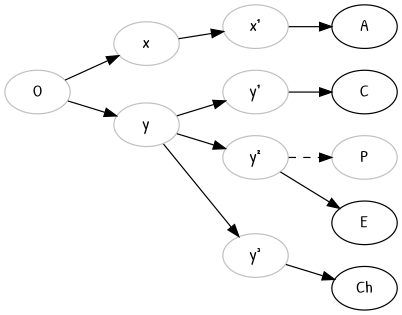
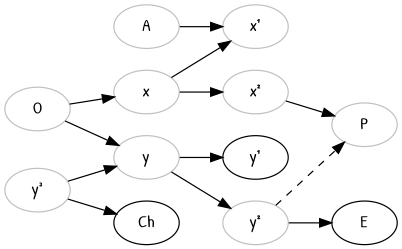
edge "x¹" -> "A": reversed
node "A": color black -> grey
node "x²": added
node "y¹": color grey -> black
node "C": removed
edge "y" -> "y³": reversed
